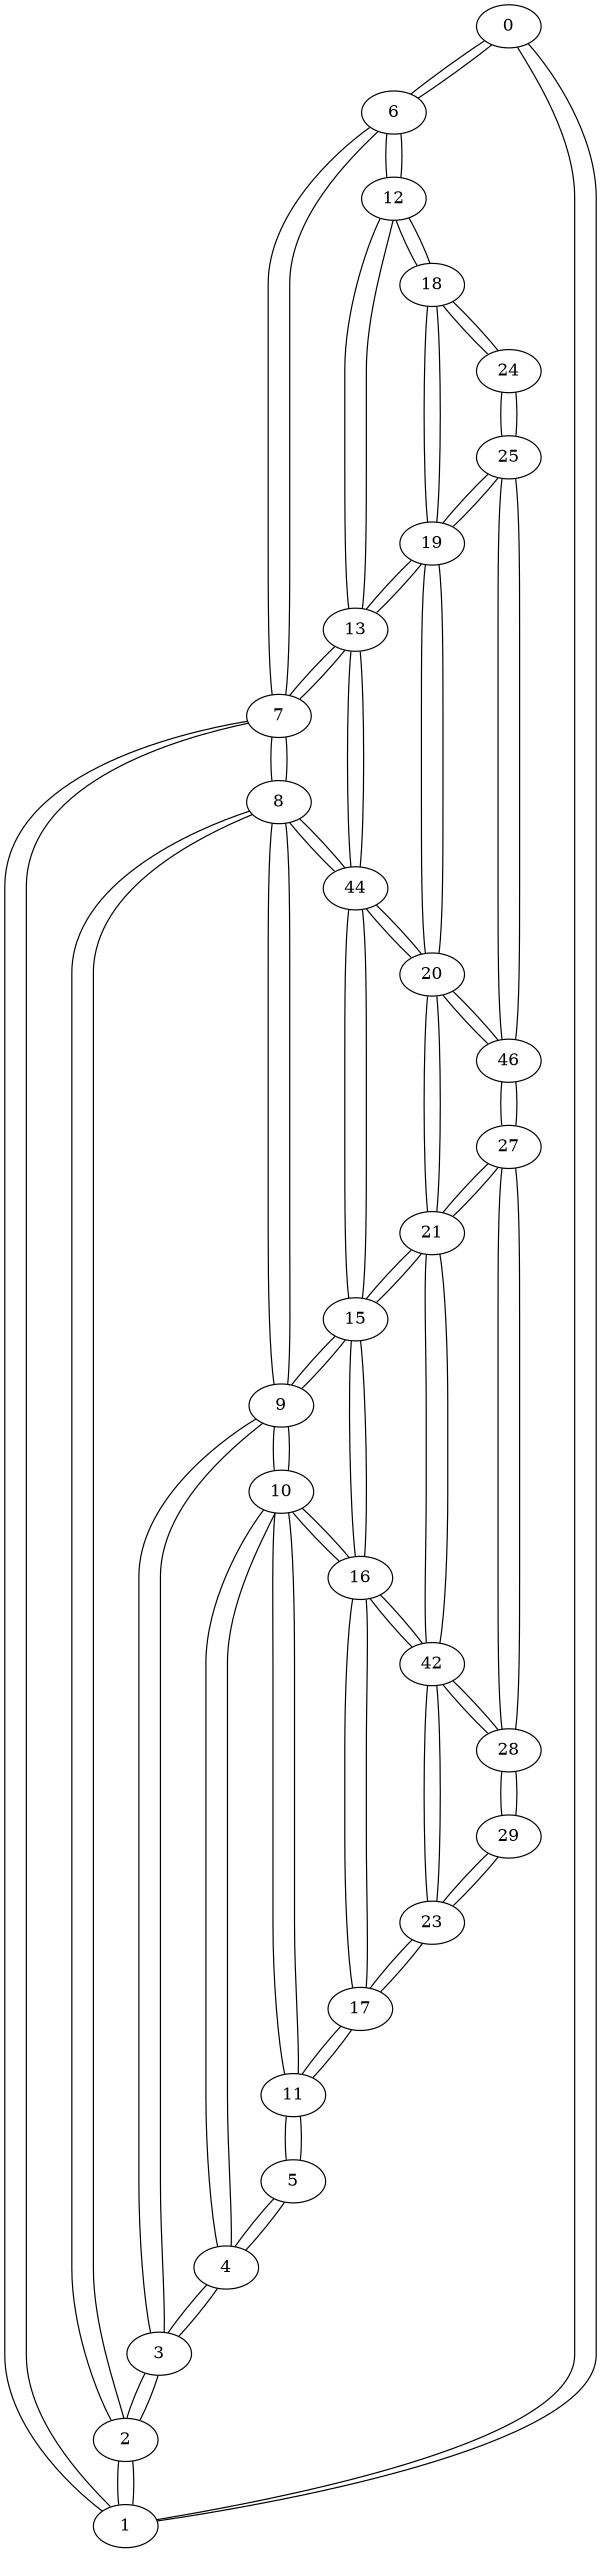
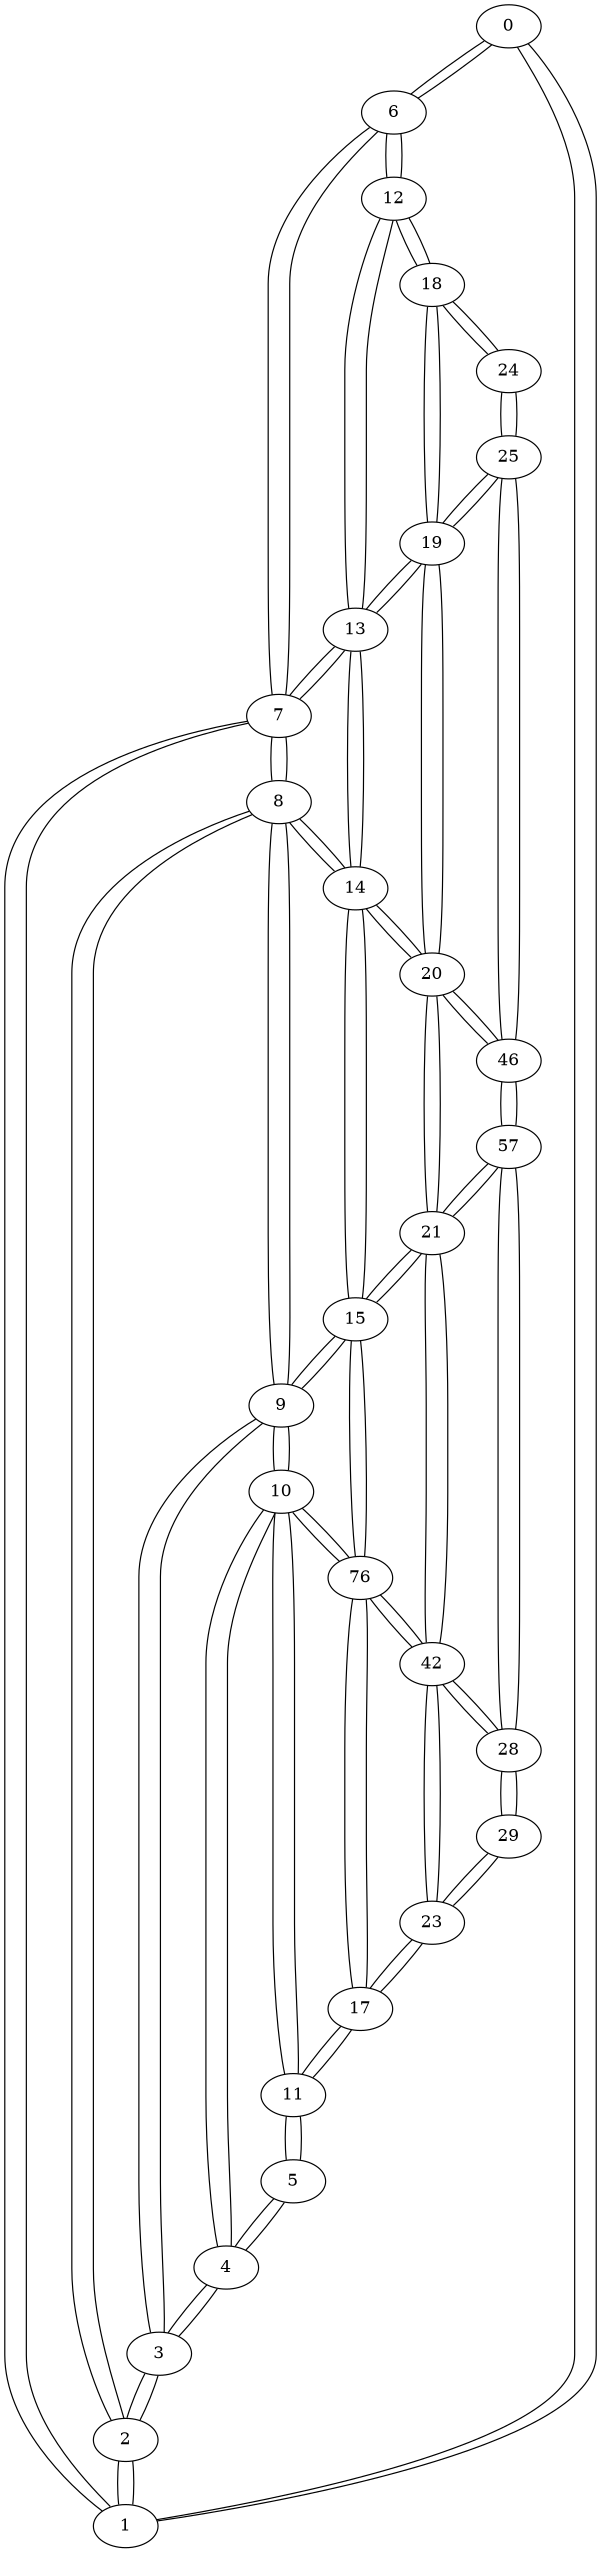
node "44": label "44" -> "14"
node "27": label "27" -> "57"
node "16": label "16" -> "76"
